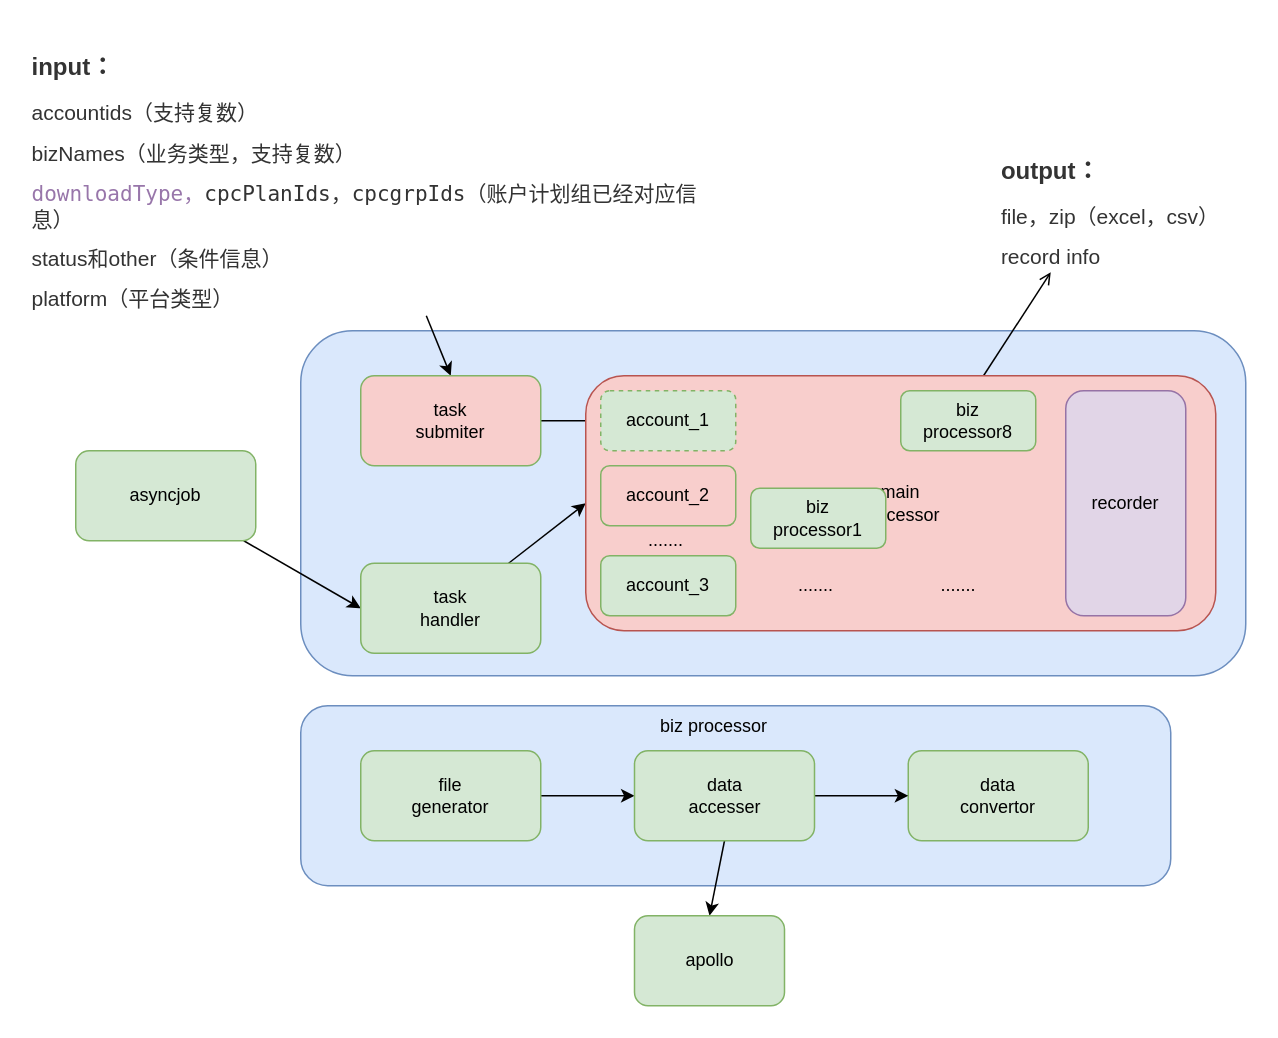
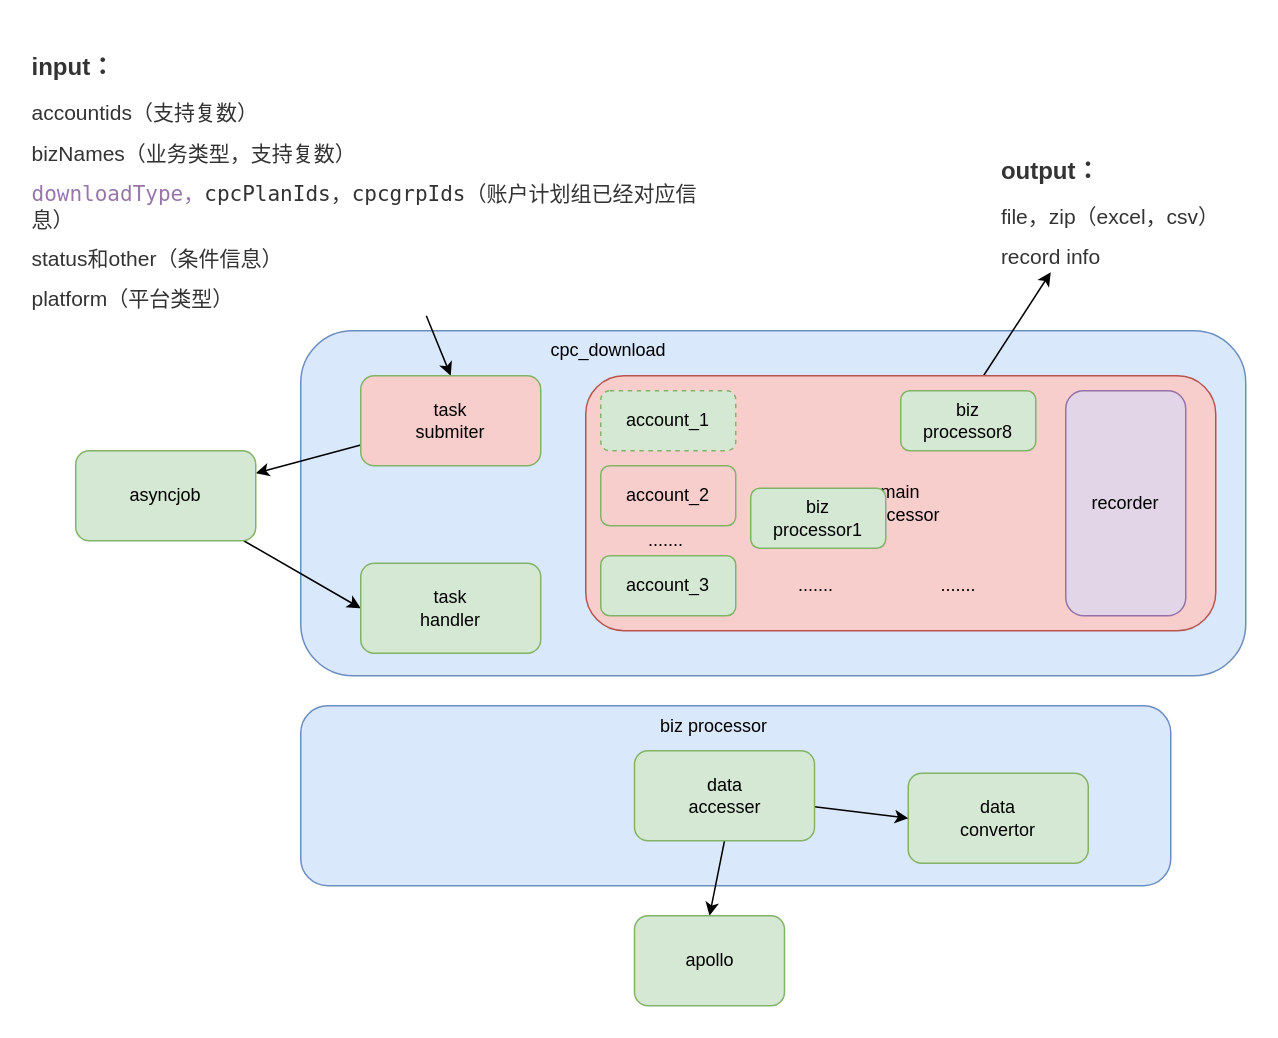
edge "main processor" -> "output：file，zip（excel，csv） record info": arrowhead open -> classic
node "cpc_download": added
edge "task submiter" -> "account_1": now "task submiter" -> "asyncjob"
edge "task handler" -> "main processor": removed
node "file generator": removed
edge "file generator" -> "data accesser": removed
node "data convertor": moved (998, 796) -> (998, 818)
